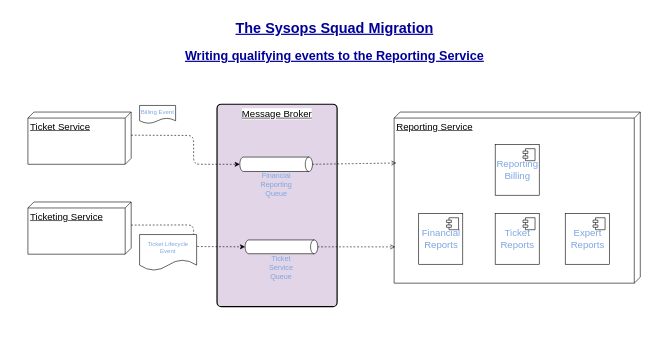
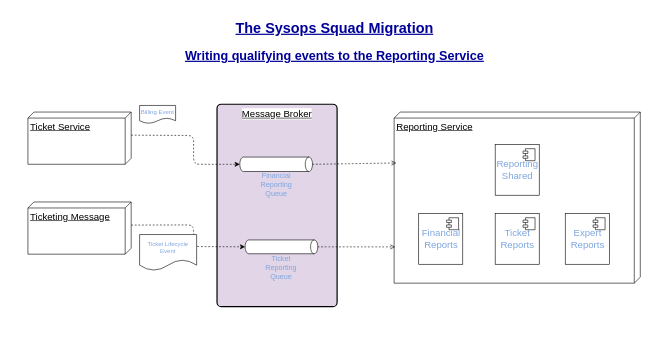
node "Reporting Billing": label "Reporting Billing" -> "Reporting Shared"
node "Ticketing Service": label "Ticketing Service" -> "Ticketing Message"
node "Ticket Service Queue": label "Ticket Service Queue" -> "Ticket Reporting Queue"
